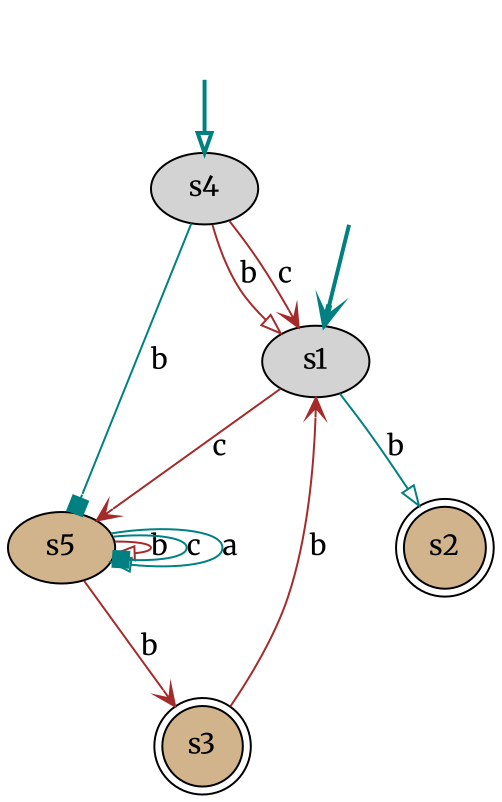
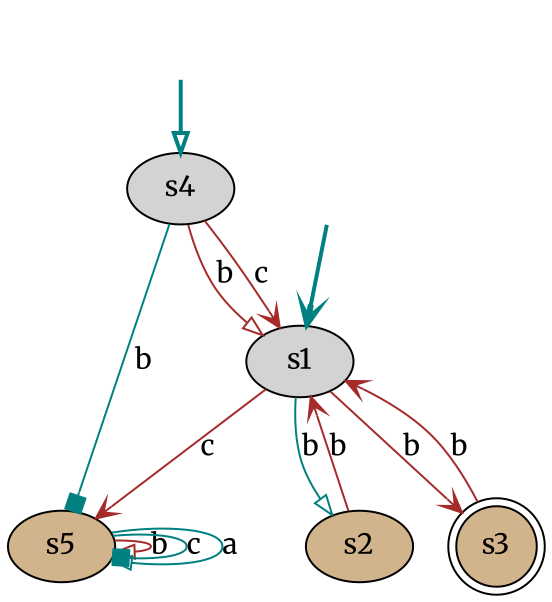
edge "s2" -> "s1": added, label "b"
node "s2": shape doublecircle -> ellipse
edge "s5" -> "s3": now "s1" -> "s3"
